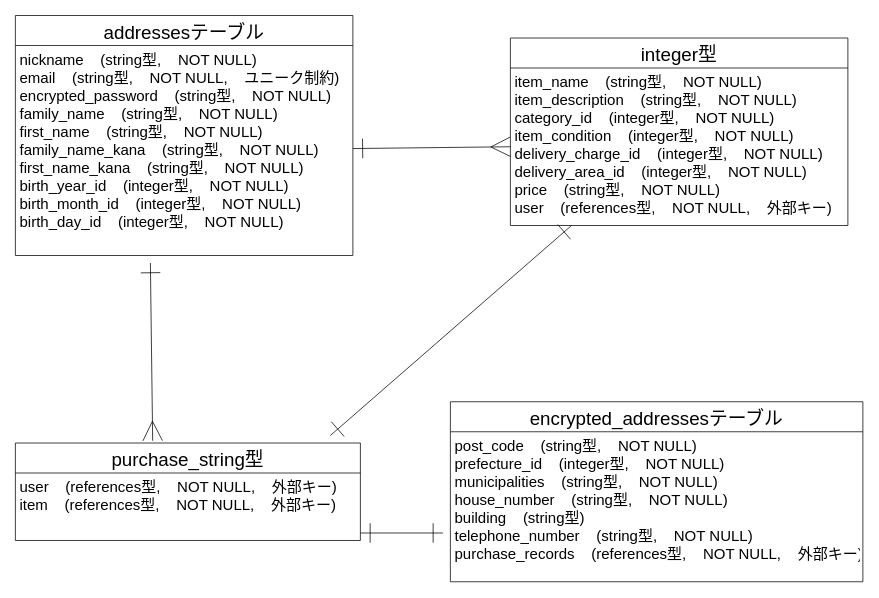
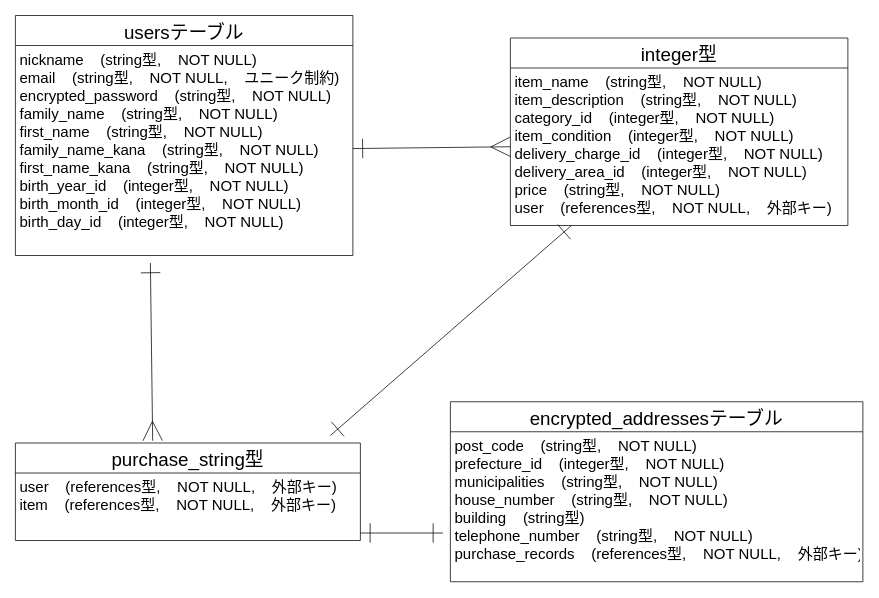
node "addressesテーブル": label "addressesテーブル" -> "usersテーブル"
